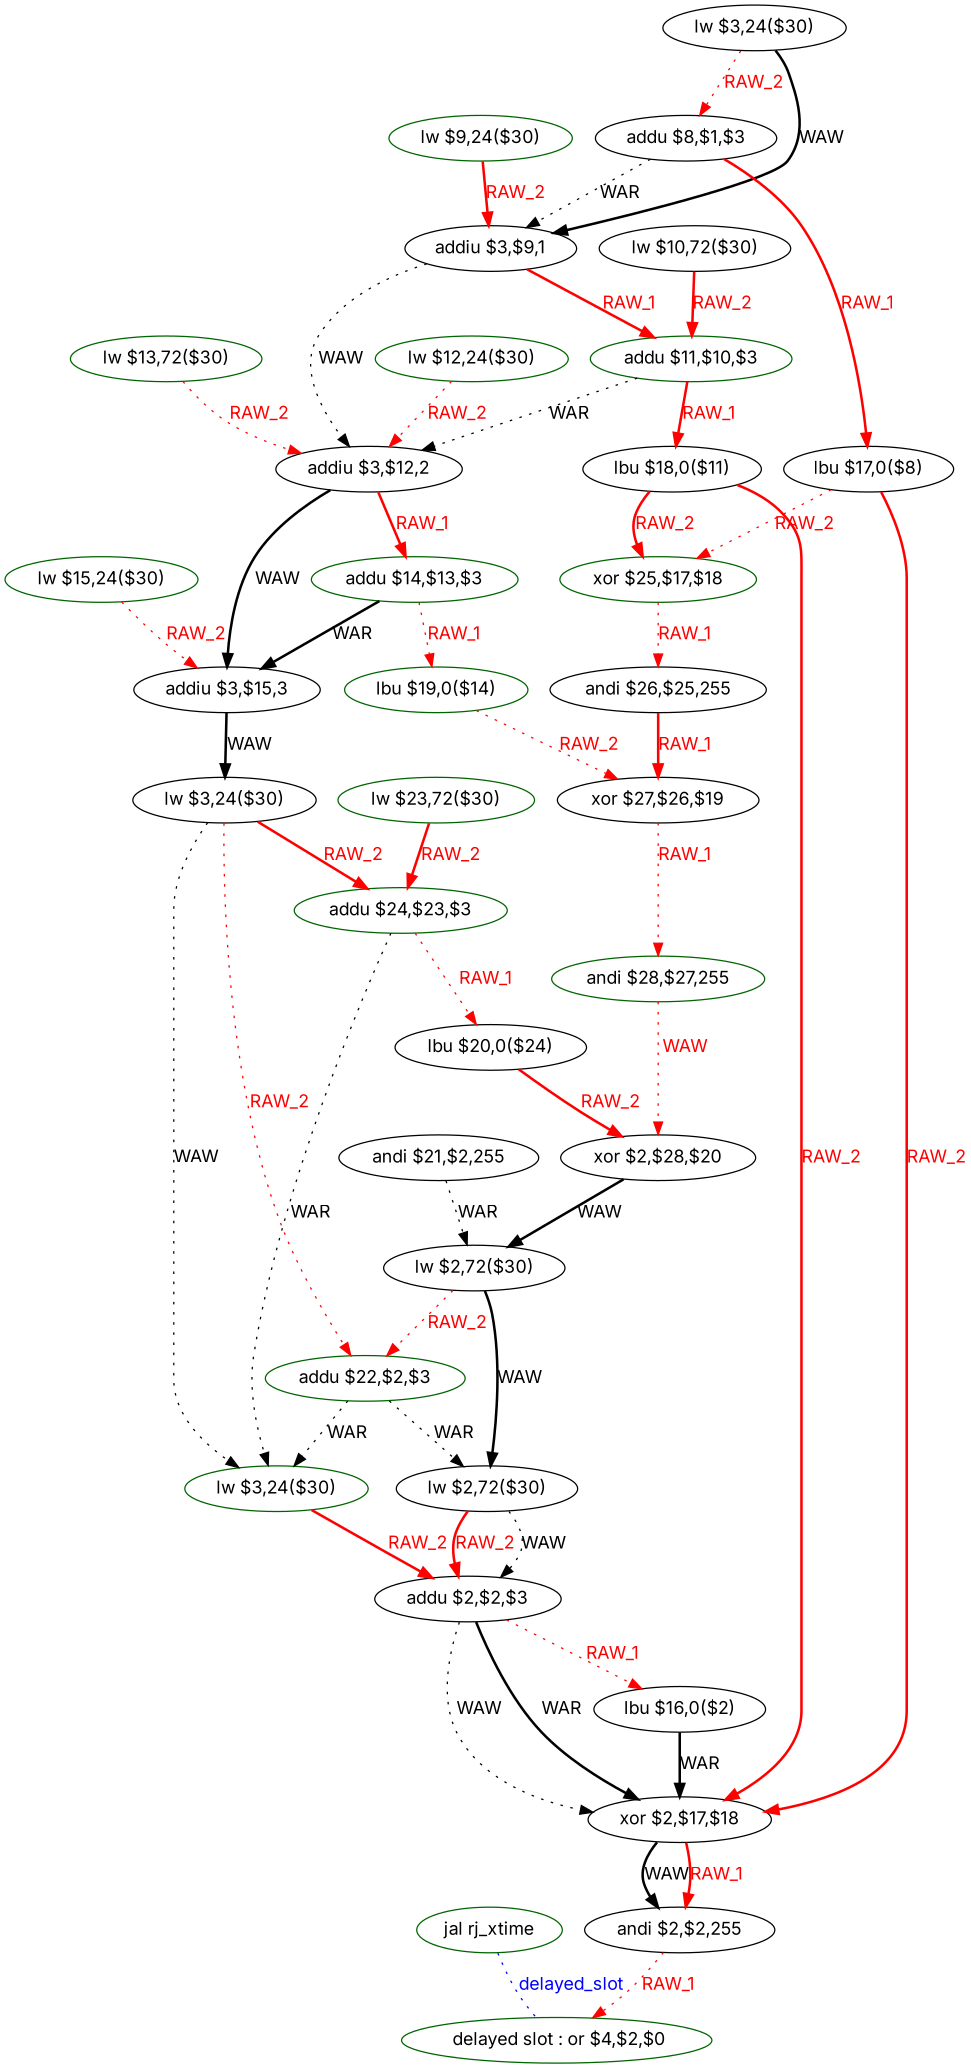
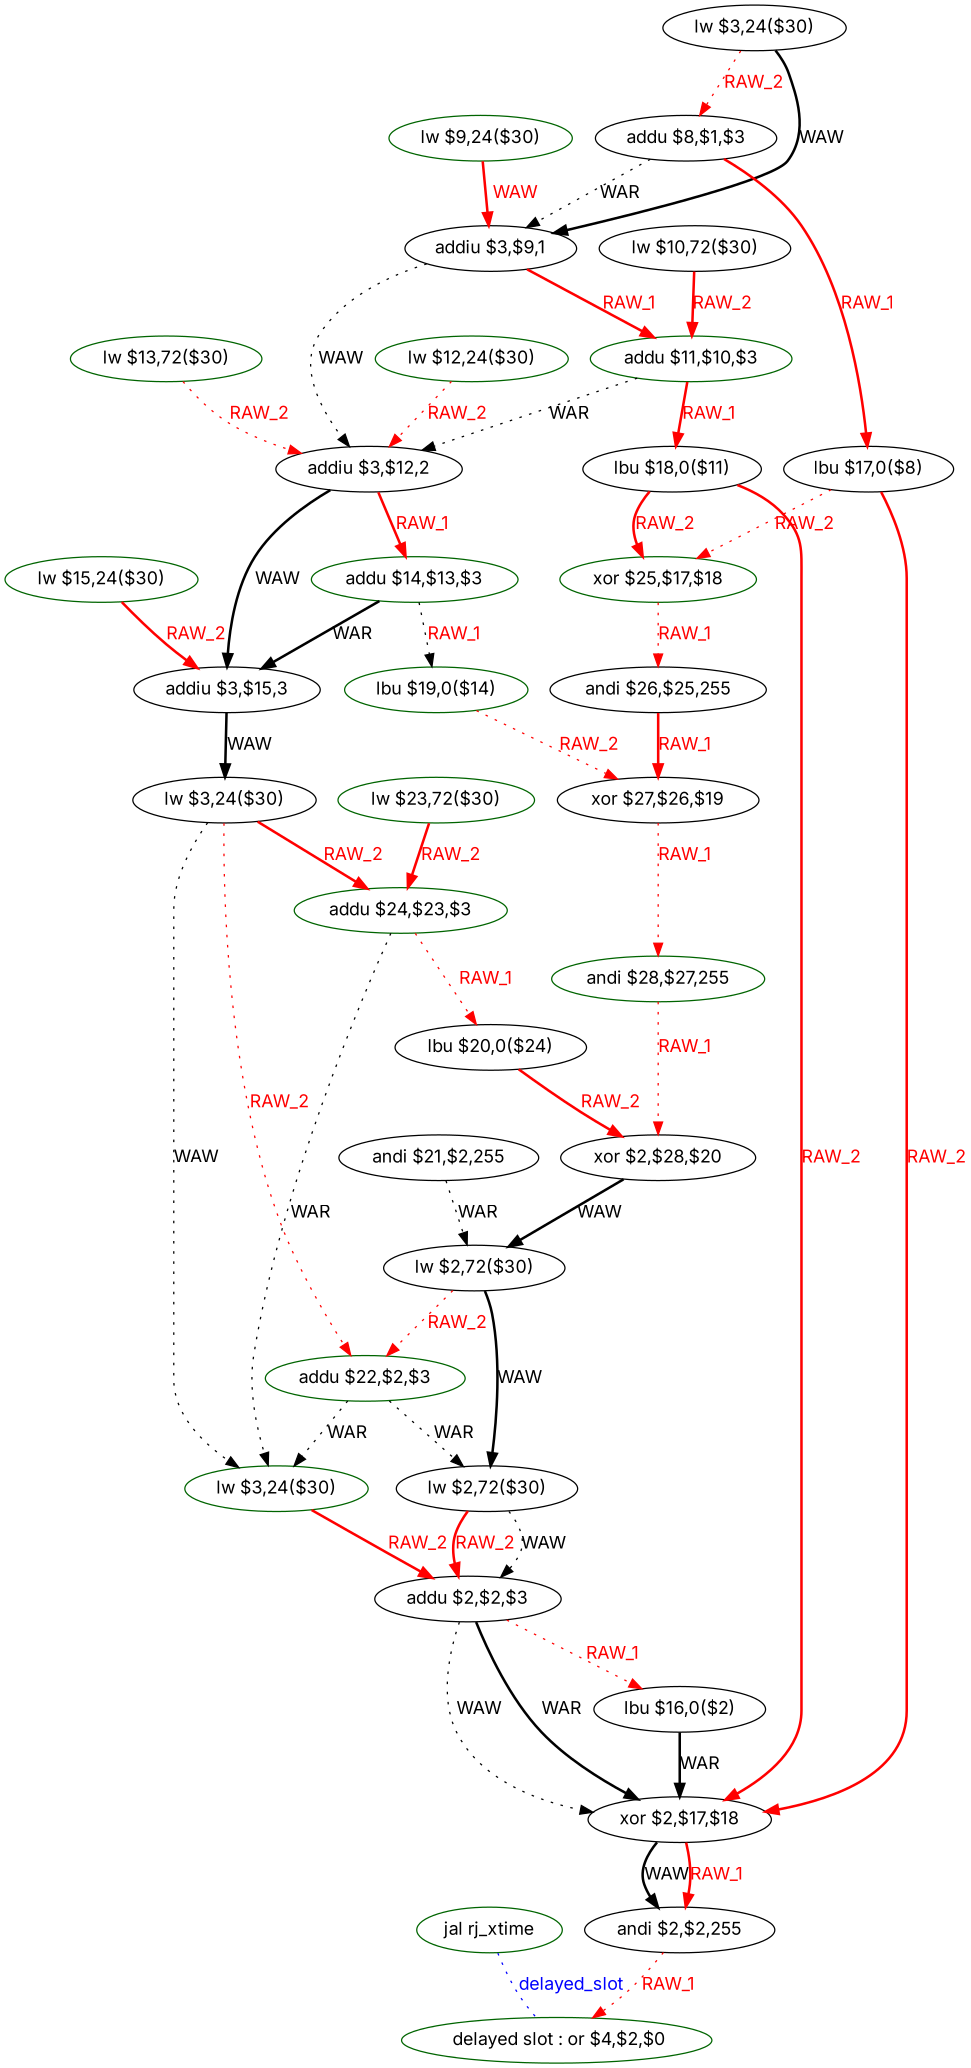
edge "lw $9,24($30)" -> "addiu $3,$9,1": label "RAW_2" -> "WAW"
edge "addu $14,$13,$3" -> "lbu $19,0($14)": color red -> black
edge "lw $15,24($30)" -> "addiu $3,$15,3": style dotted -> bold
edge "andi $28,$27,255" -> "xor $2,$28,$20": label "WAW" -> "RAW_1"
